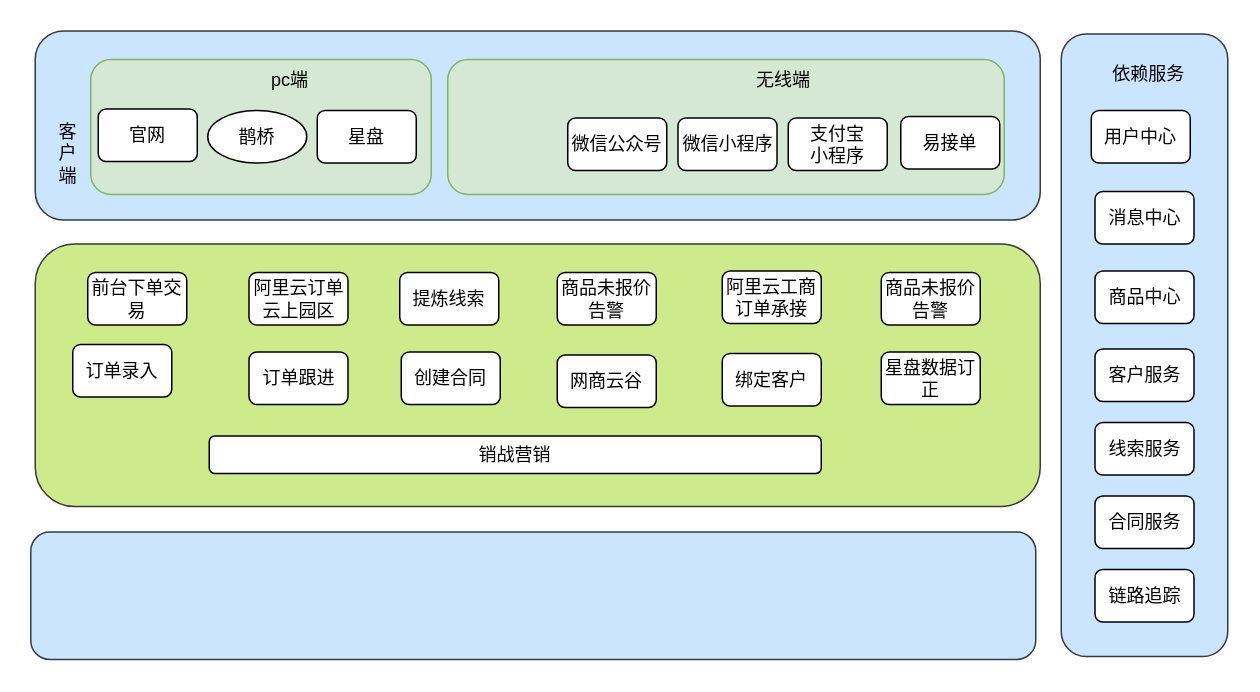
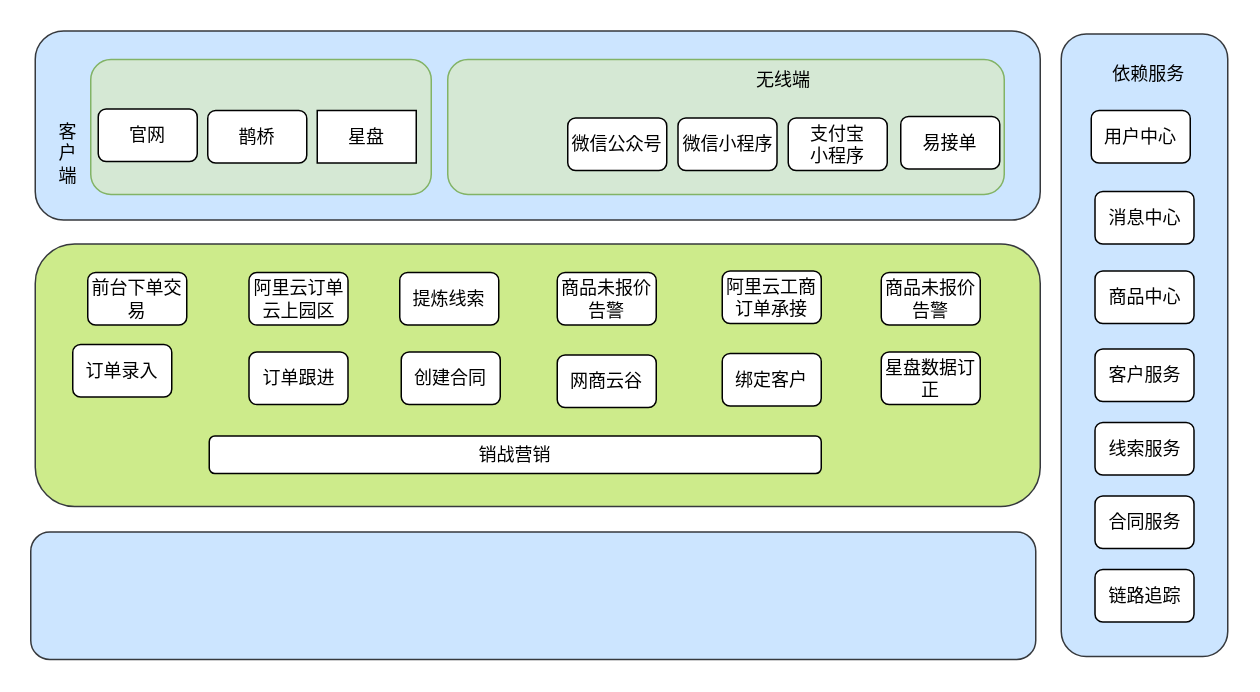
node "pc端": removed
node "鹊桥": shape ellipse -> rounded rectangle
node "星盘": shape rounded rectangle -> rectangle
